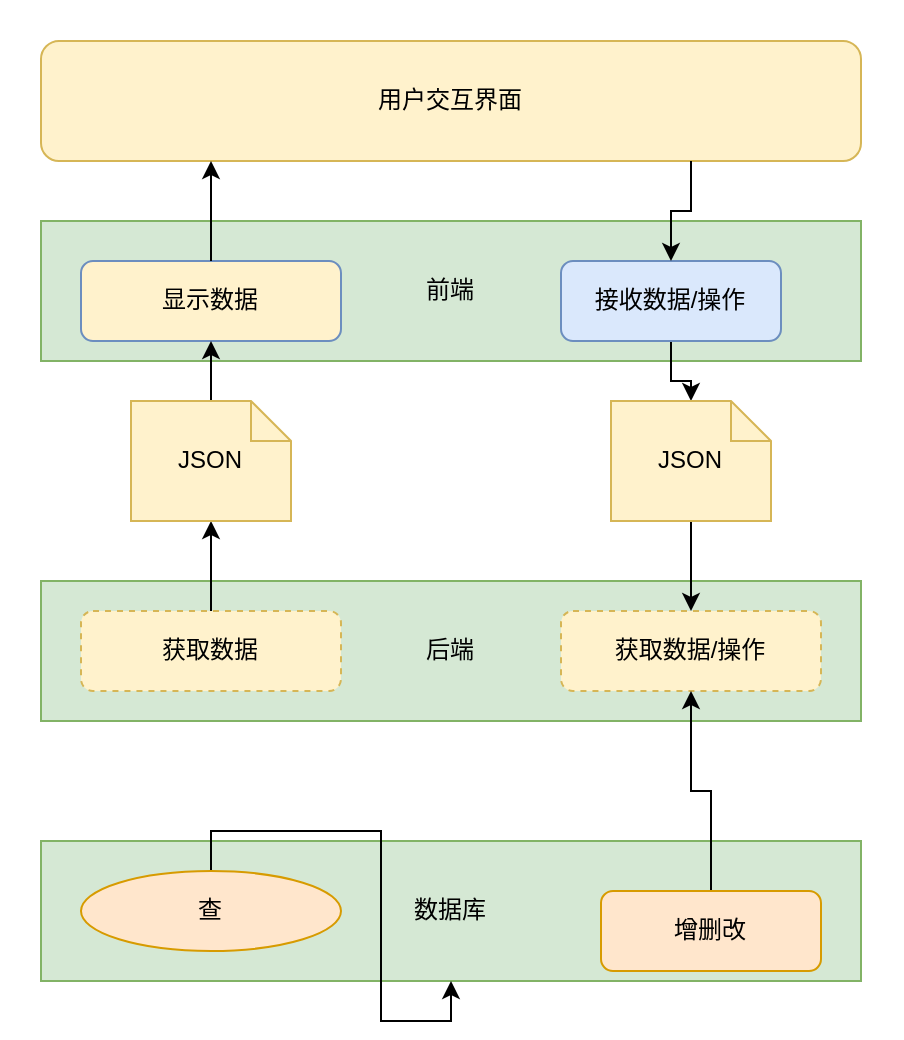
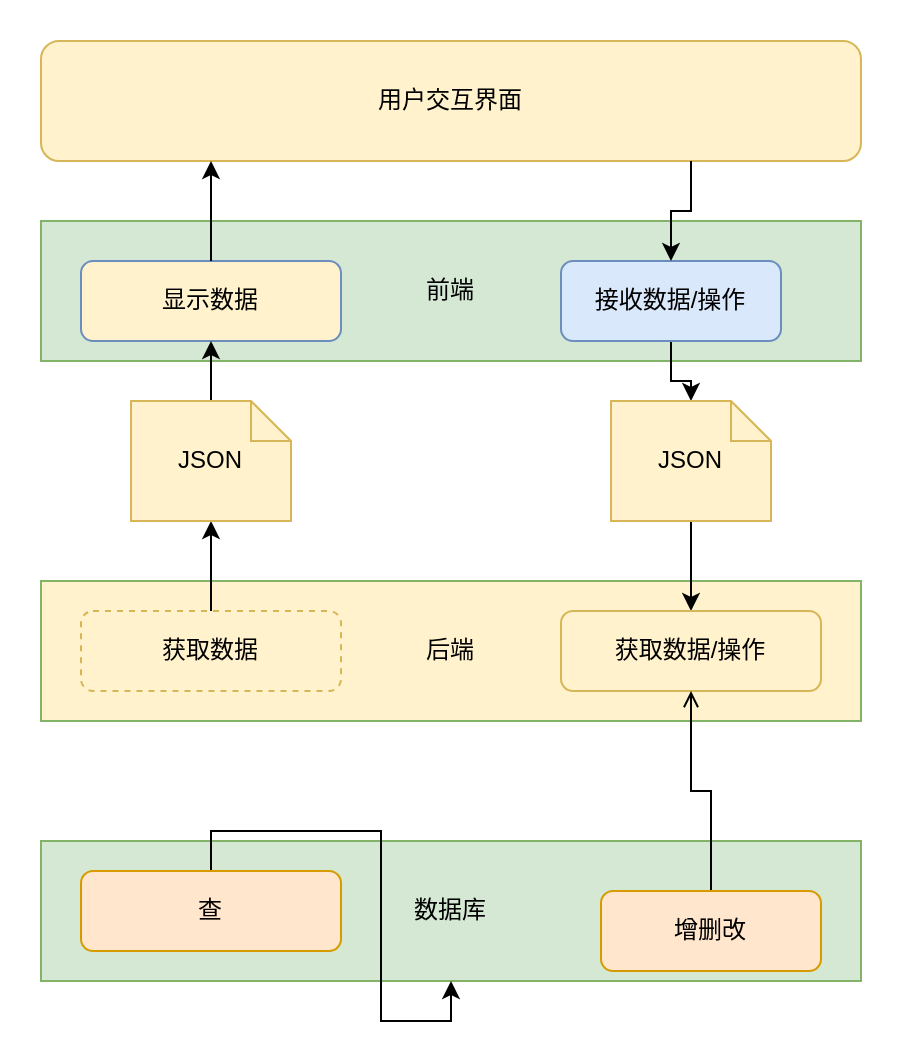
node "后端": fillcolor #d5e8d4 -> #fff2cc
node "获取数据/操作": style dashed -> solid
edge "增删改" -> "获取数据/操作": arrowhead classic -> open
node "查": shape ellipse -> rounded rectangle
